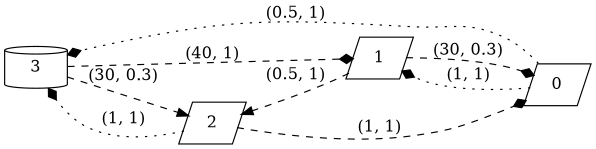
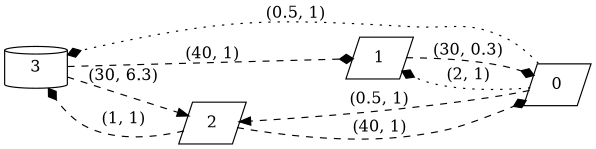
edge "0" -> "1": label "(1, 1)" -> "(2, 1)"
edge "3" -> "2": label "(30, 0.3)" -> "(30, 6.3)"
edge "1" -> "2": now "0" -> "2"
edge "2" -> "0": label "(1, 1)" -> "(40, 1)"
edge "2" -> "3": style dotted -> dashed
